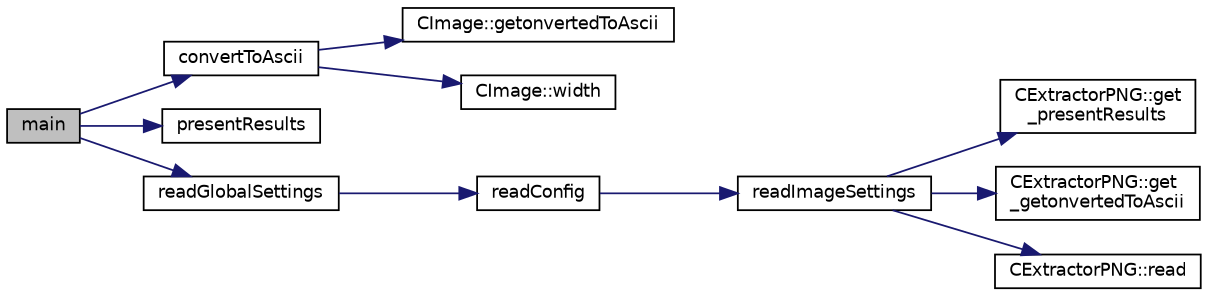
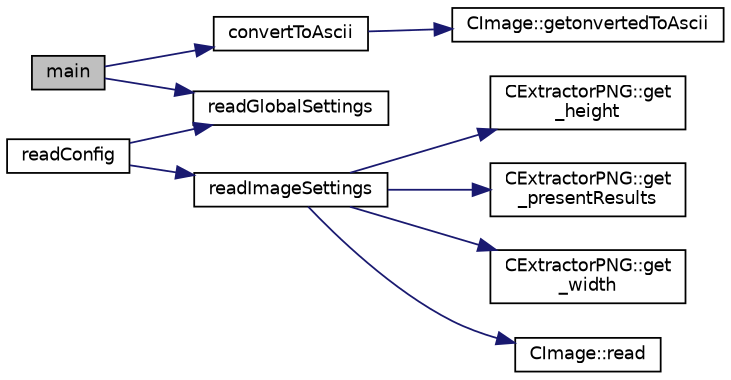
node "CImage::width": removed
node "CExtractorPNG::get _height": added
node "presentResults": removed
edge "readGlobalSettings" -> "readConfig": reversed
node "CExtractorPNG::get _getonvertedToAscii": label "CExtractorPNG::get _getonvertedToAscii" -> "CExtractorPNG::get _width"
node "CExtractorPNG::read": label "CExtractorPNG::read" -> "CImage::read"
